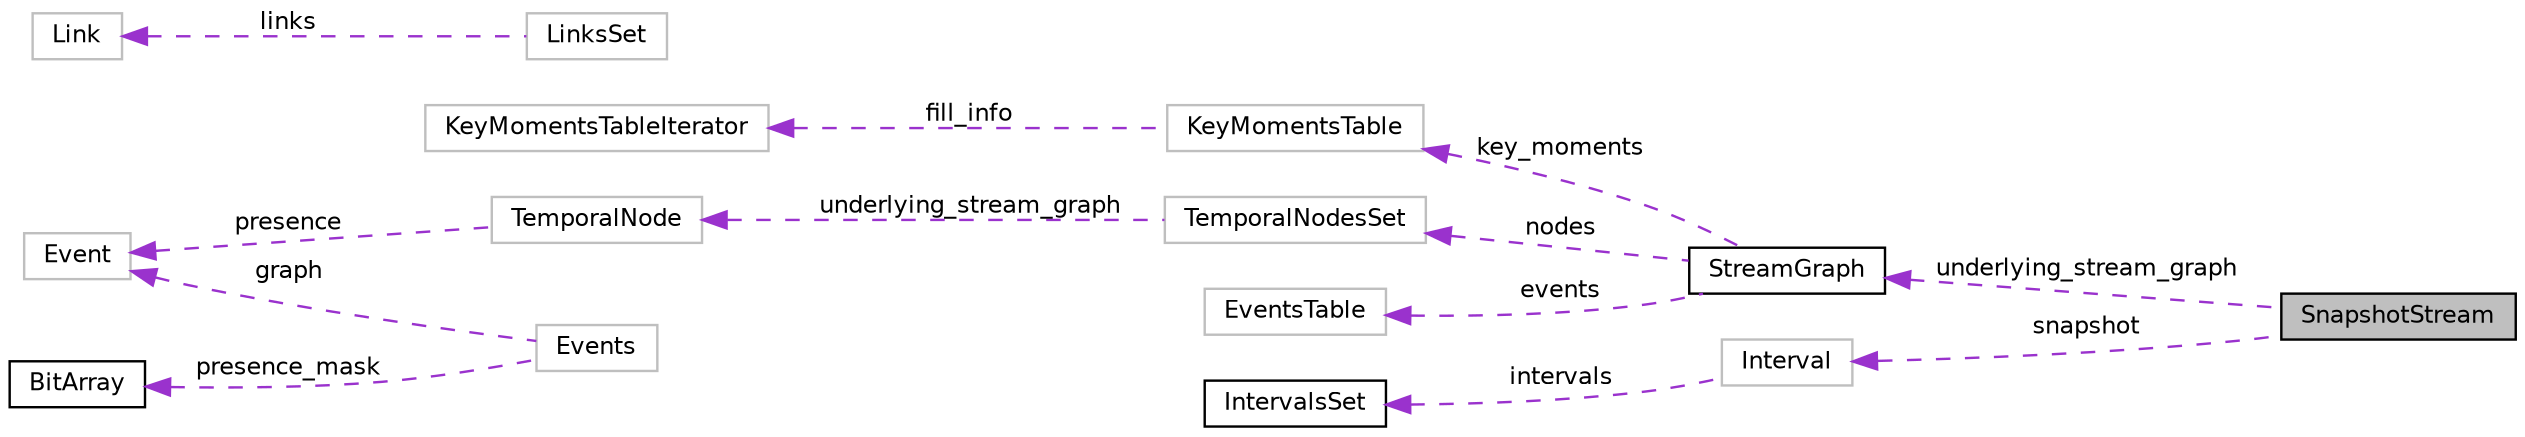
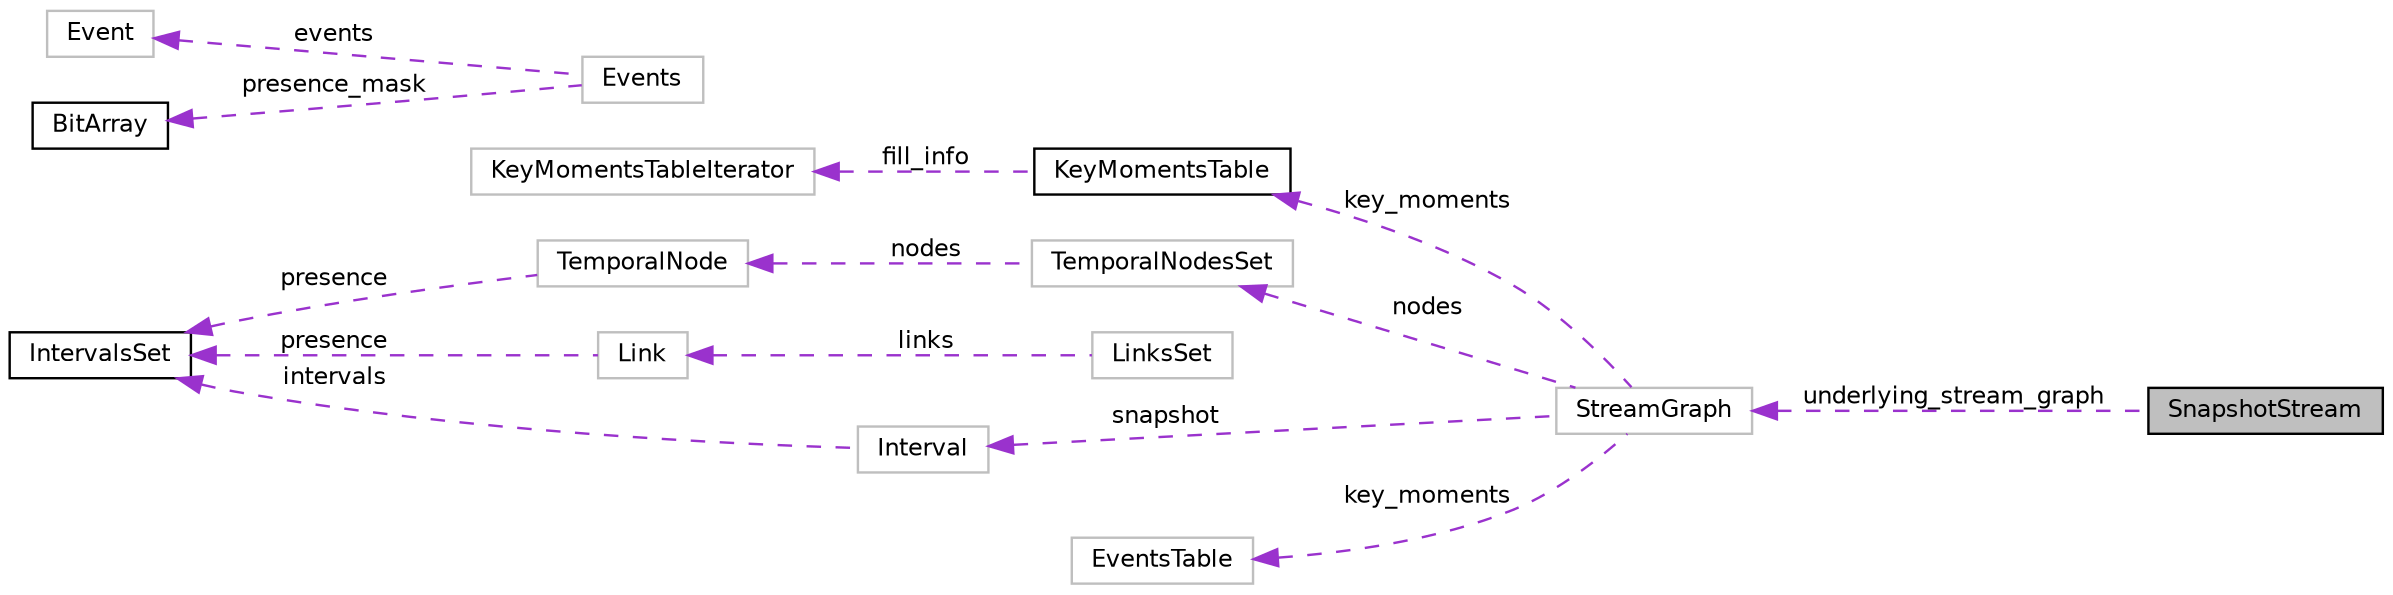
node "KeyMomentsTable": color grey75 -> black
edge "TemporalNodesSet" -> "TemporalNode": label " underlying_stream_graph" -> " nodes"
edge "TemporalNode" -> "Event": now "TemporalNode" -> "IntervalsSet"
node "StreamGraph": color black -> grey75
edge "Events" -> "Event": label " graph" -> " events"
edge "StreamGraph" -> "EventsTable": label " events" -> " key_moments"
edge "SnapshotStream" -> "Interval": now "StreamGraph" -> "Interval"
edge "Link" -> "IntervalsSet": added, label "presence"
